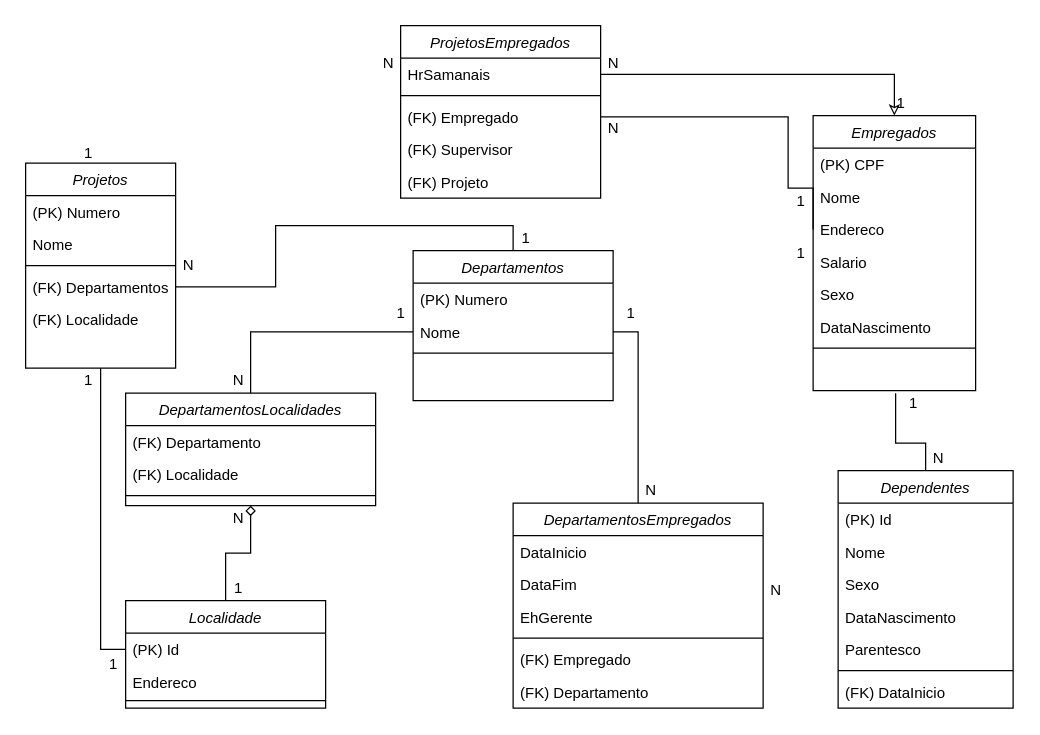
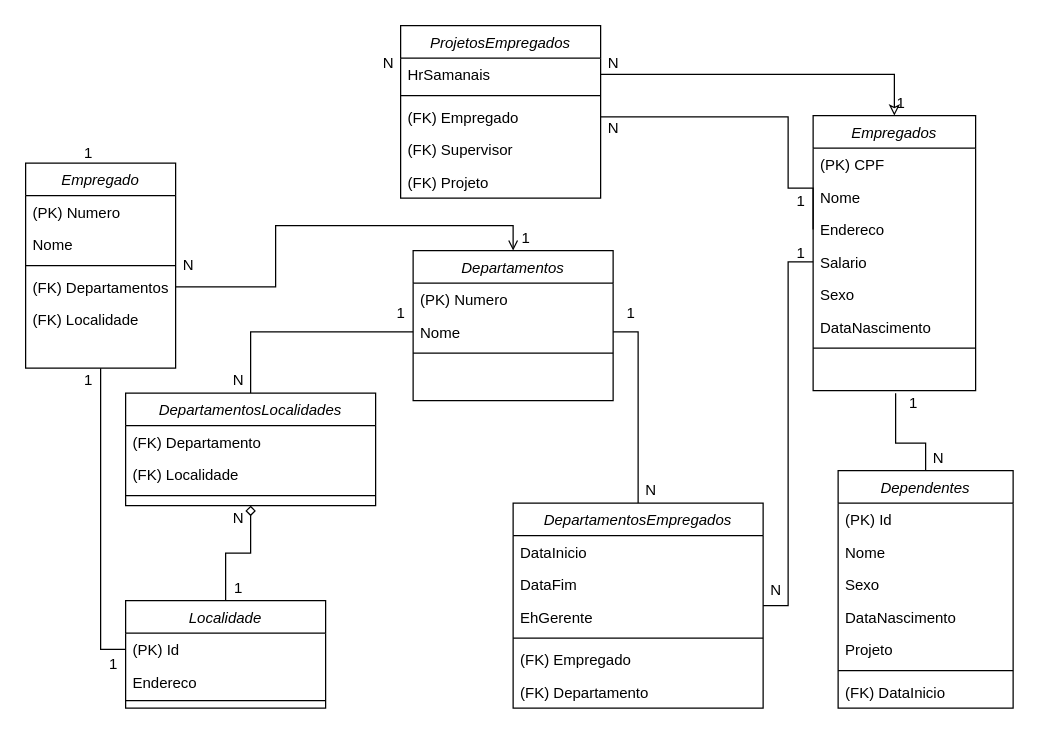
node "Projetos": label "Projetos" -> "Empregado"
edge "(FK) Departamentos" -- "Departamentos": arrowhead none -> open
edge "Salario" -- "DepartamentosEmpregados": added
node "Parentesco": label "Parentesco" -> "Projeto"
